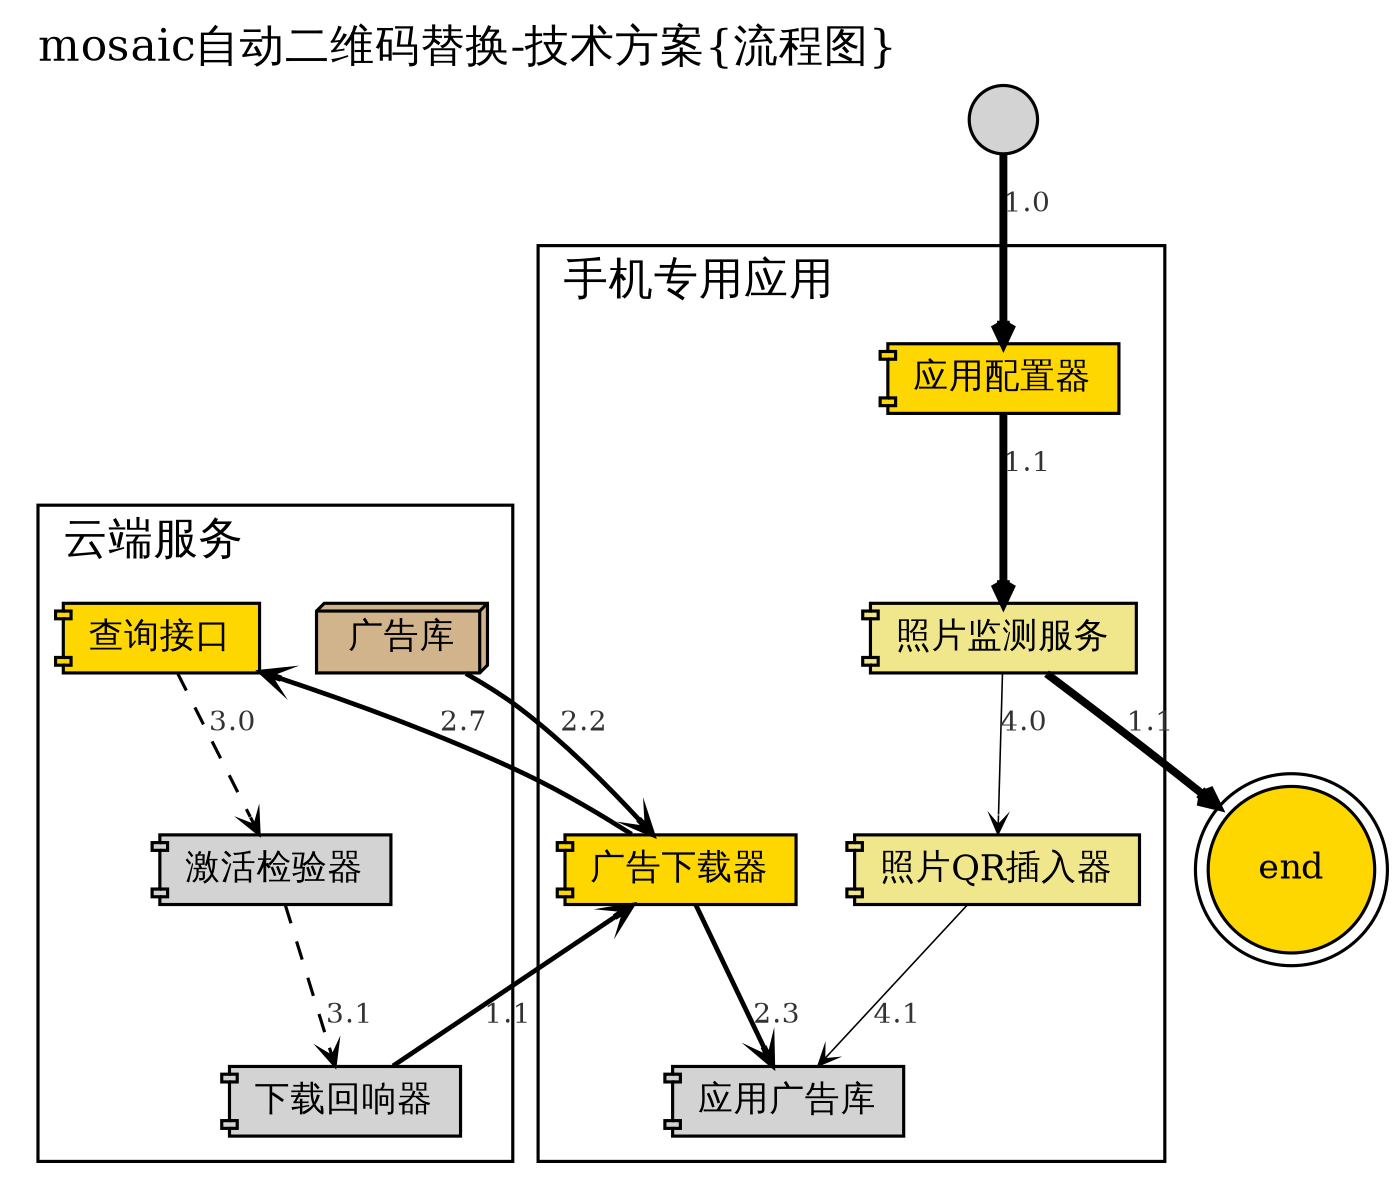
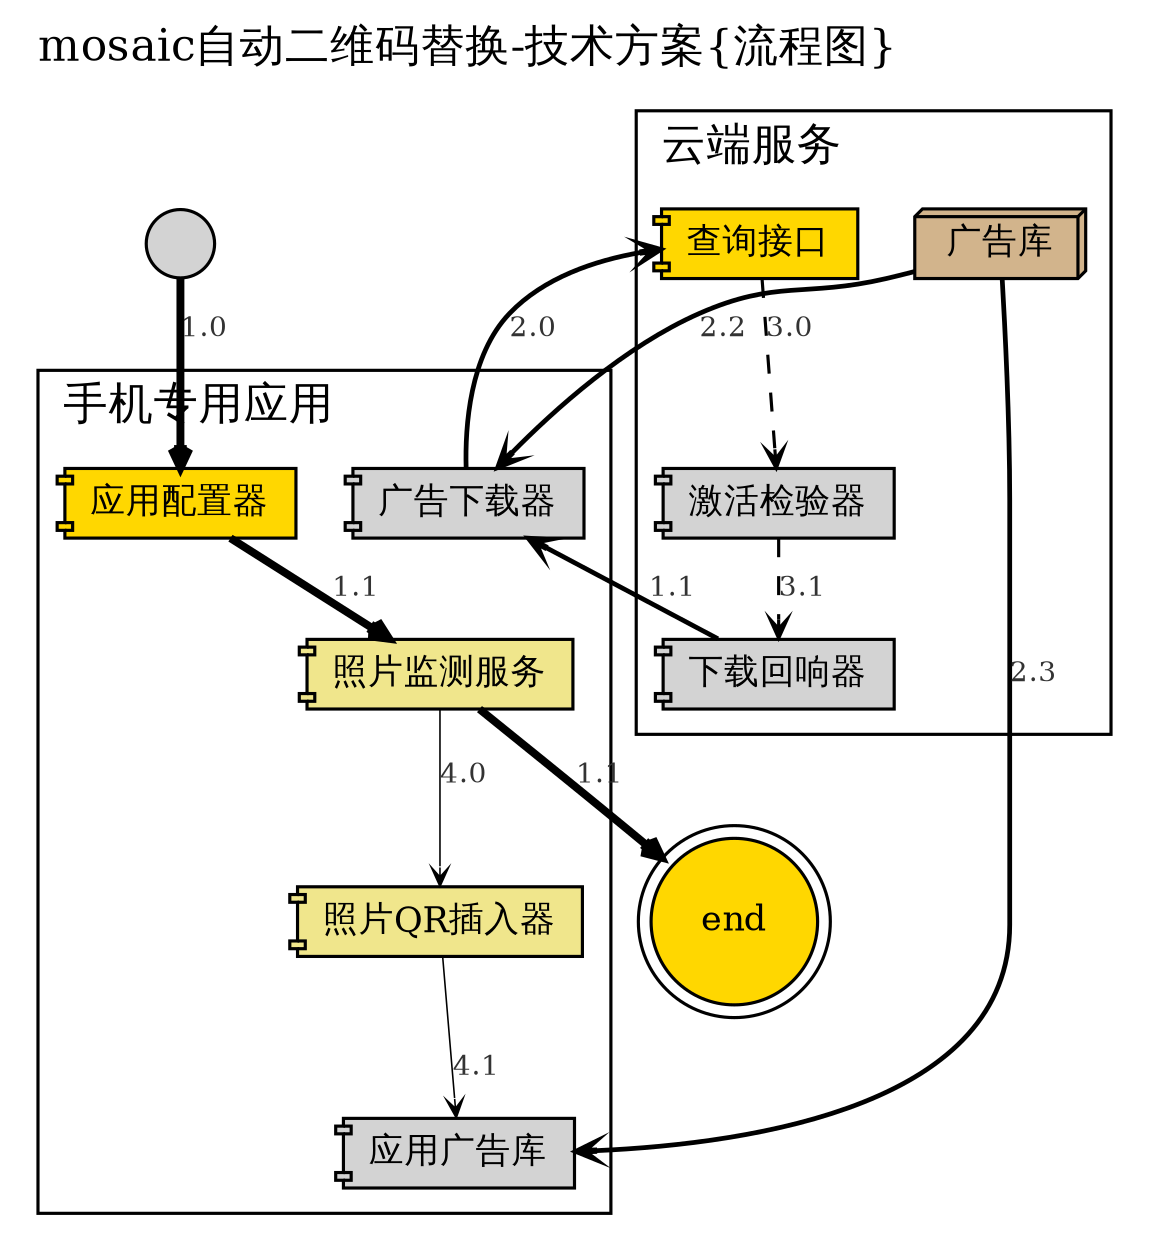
edge "广告下载器" -> "查询接口": label "2.7" -> "2.0"
node "广告下载器": fillcolor gold -> lightgrey
edge "广告下载器" -> "应用广告库": now "广告库" -> "应用广告库"
